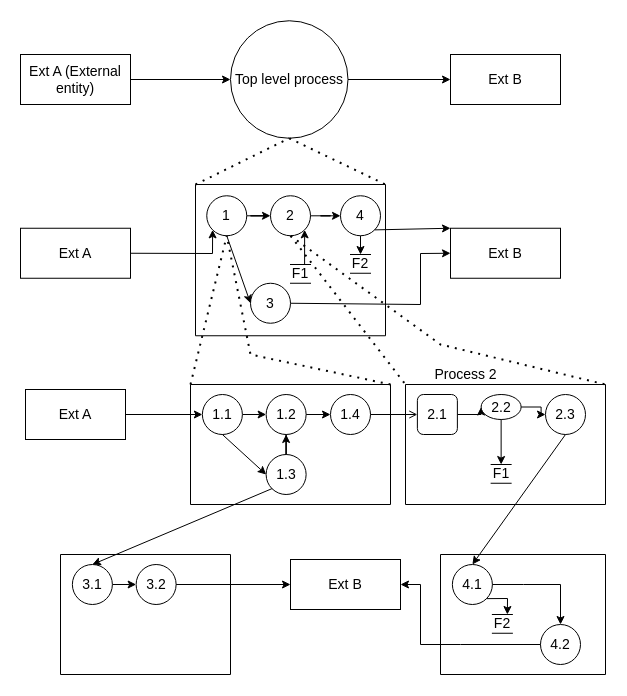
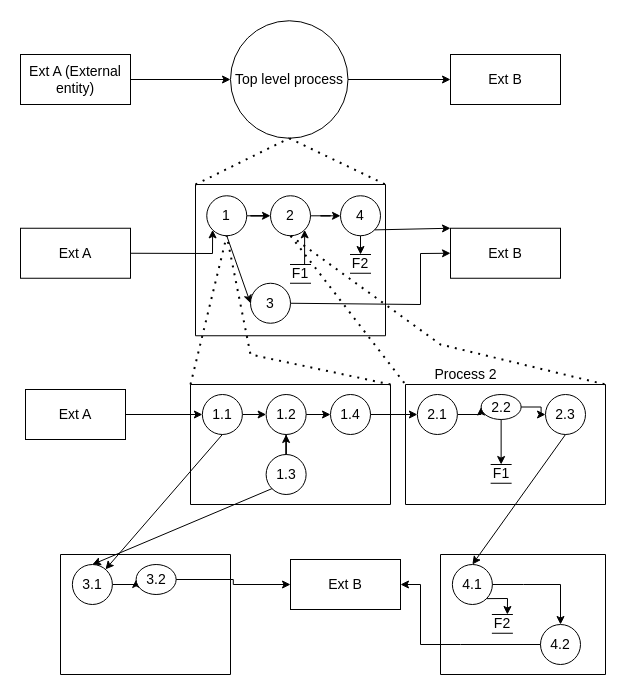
edge "1.4" -> "2.1": arrowhead open -> classic
node "2.1": shape rounded rectangle -> ellipse
edge "1.1" -> "1.3": now "1.1" -> "3.1"
node "3.2": size 40x40 -> 40x30
